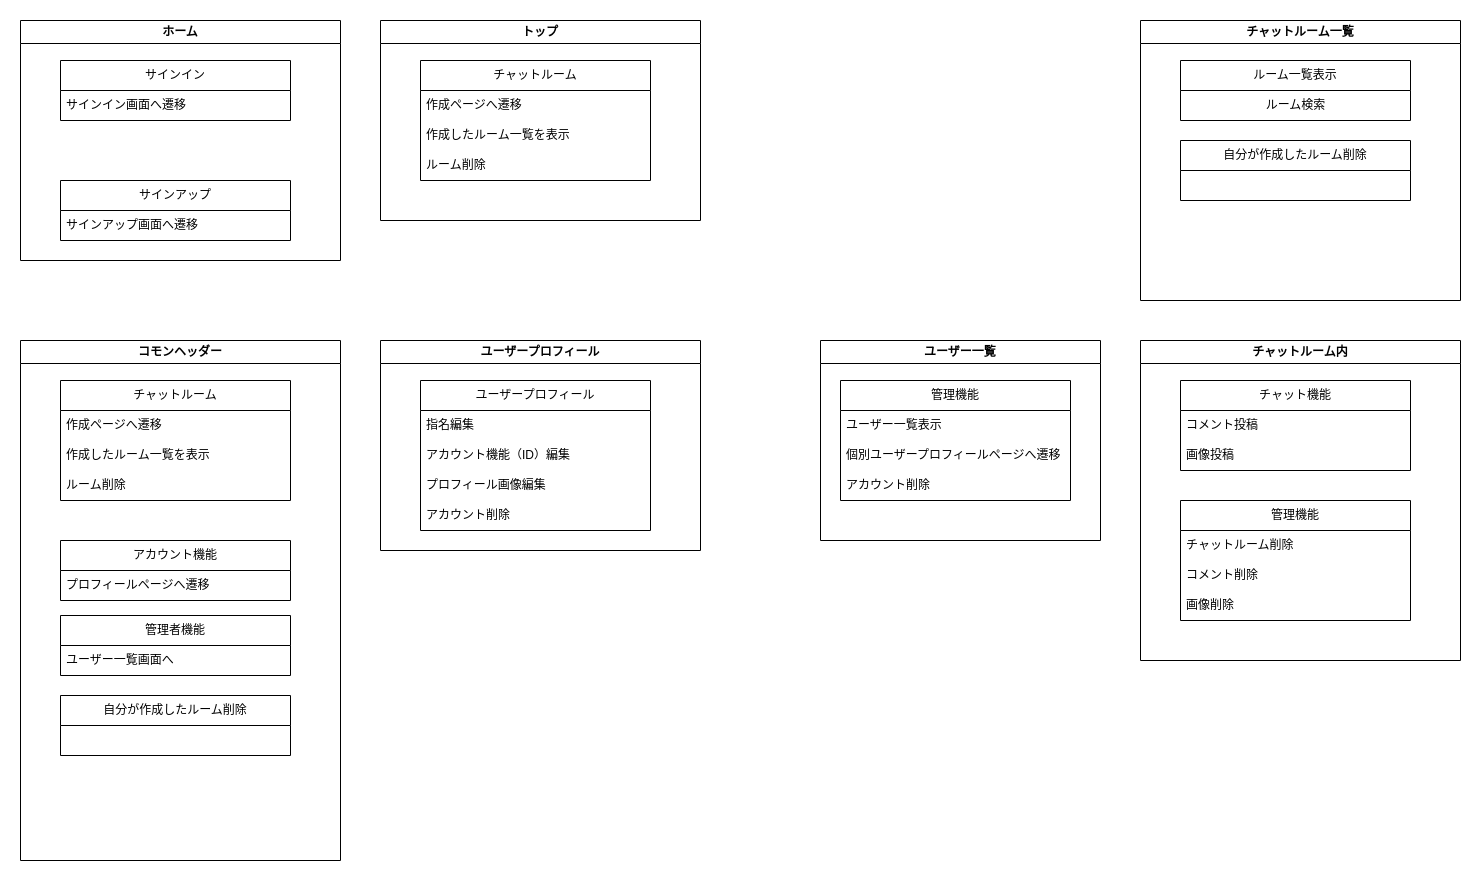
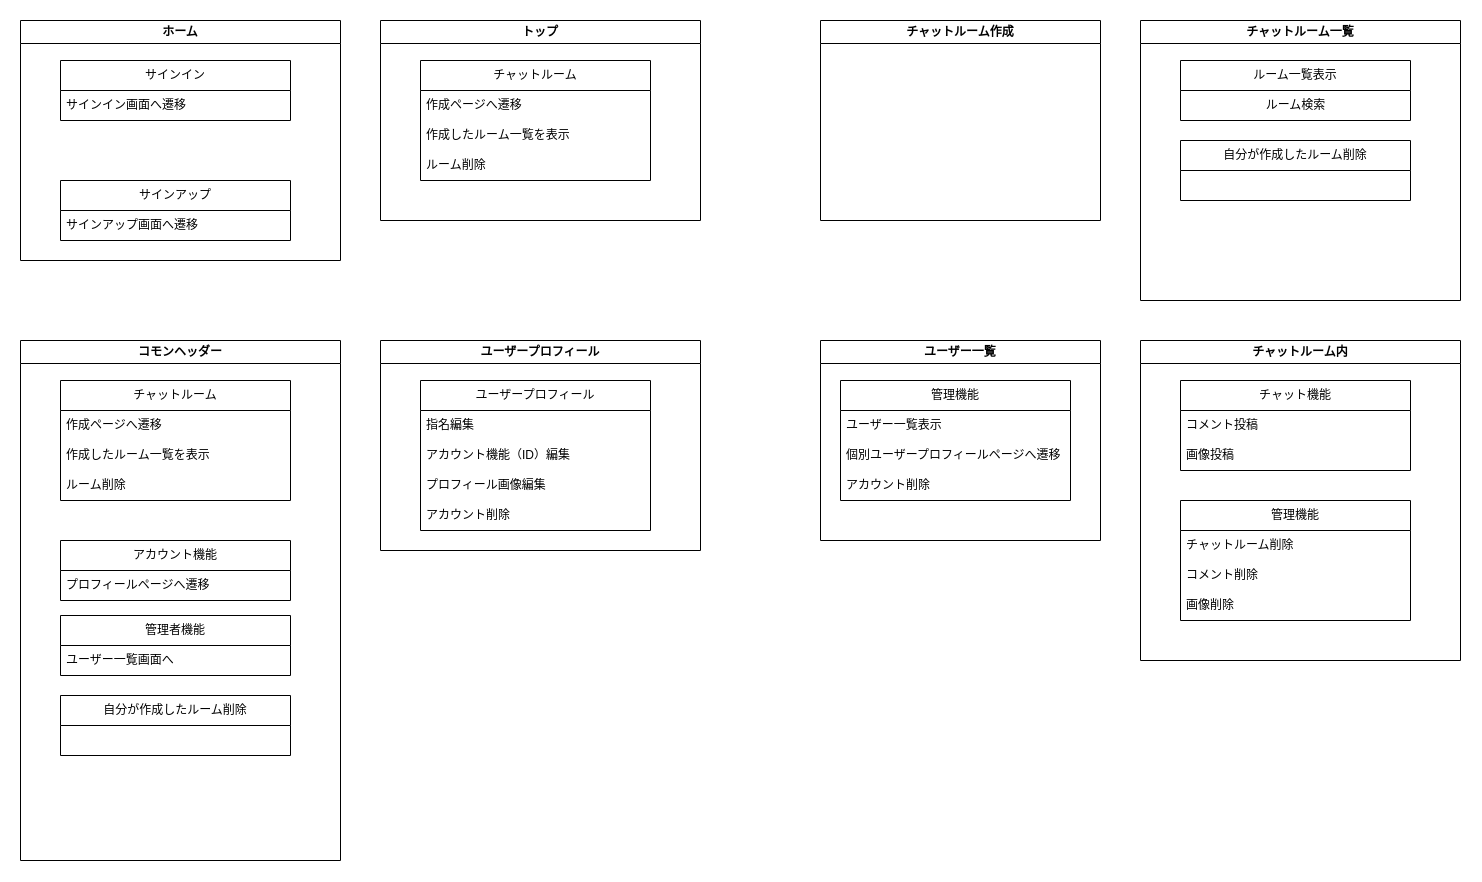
node "チャットルーム作成": added
